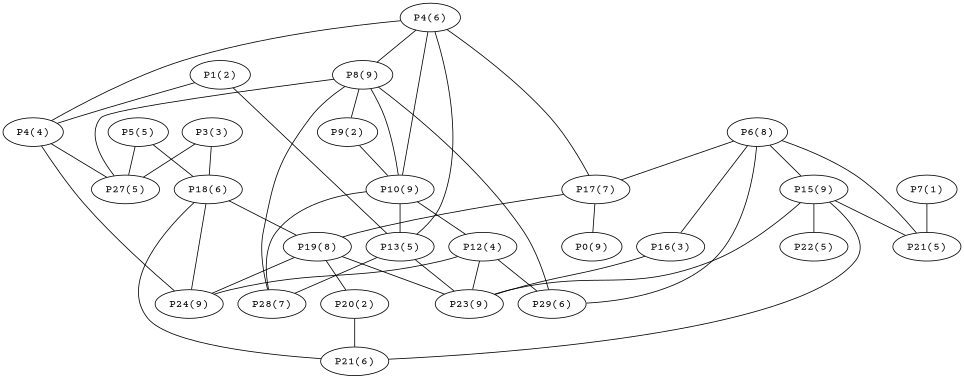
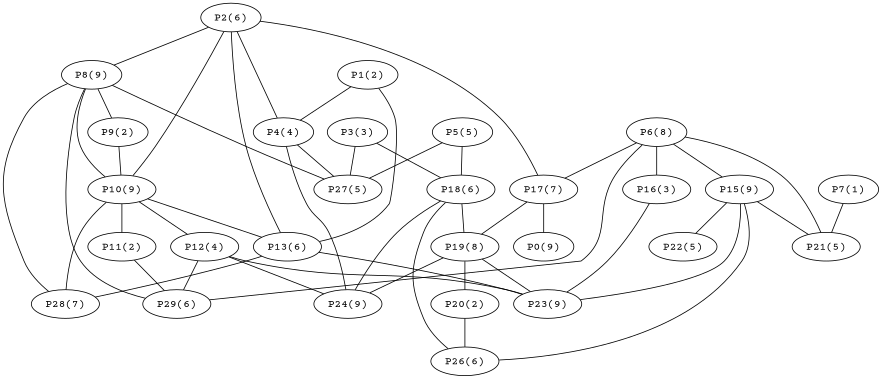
node "P4(6)": label "P4(6)" -> "P2(6)"
node "P11(2)": added
node "P13(5)": label "P13(5)" -> "P13(6)"
node "P21(6)": label "P21(6)" -> "P26(6)"
